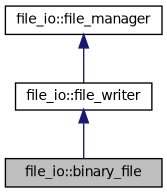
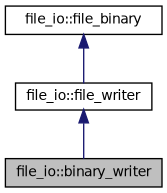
node "file_io::file_manager": label "file_io::file_manager" -> "file_io::file_binary"
node "file_io::binary_file": label "file_io::binary_file" -> "file_io::binary_writer"
